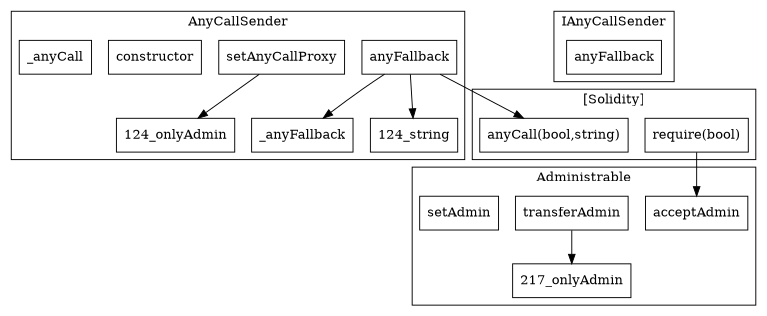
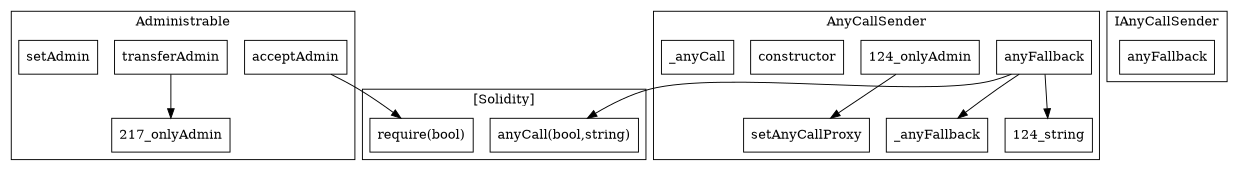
edge "setAnyCallProxy" -> "124_onlyAdmin": reversed
edge "require(bool)" -> "acceptAdmin": reversed
